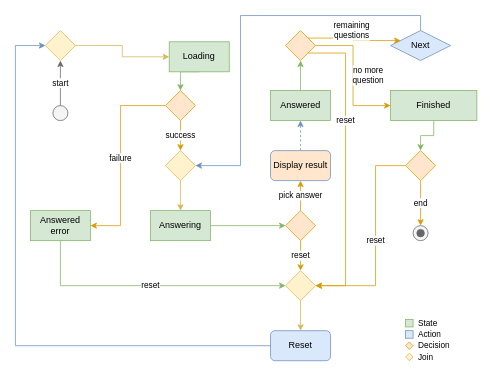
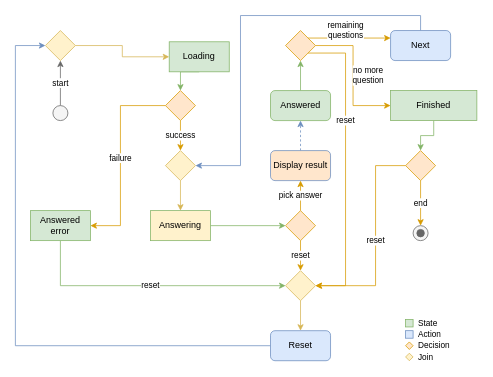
node "Next": shape diamond -> rounded rectangle
node "Answered": shape rectangle -> rounded rectangle
node "Answering": fillcolor #d5e8d4 -> #fff2cc
